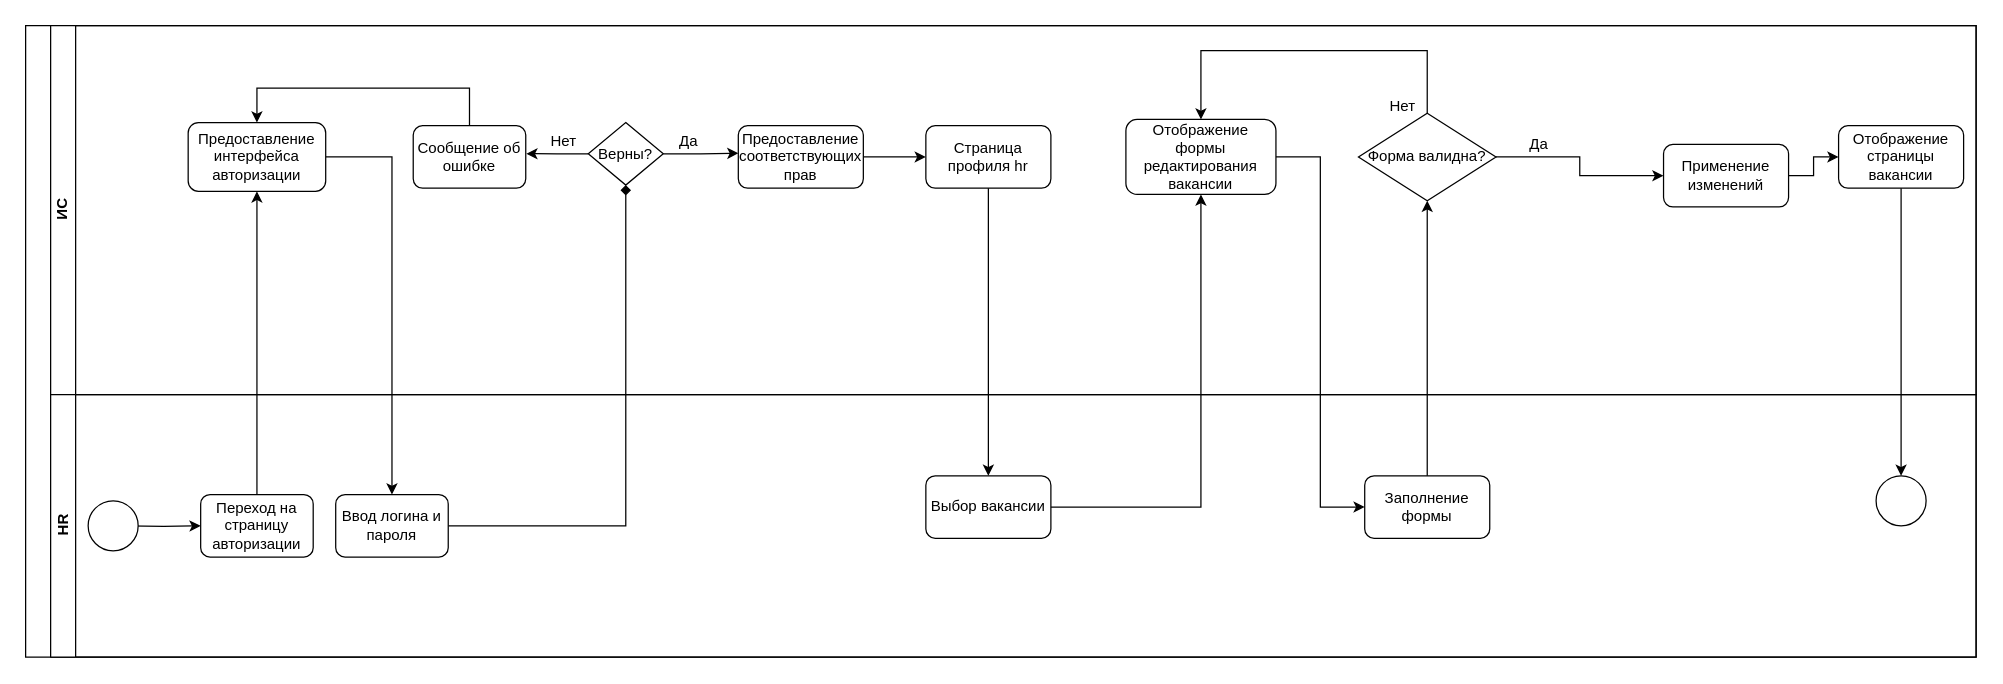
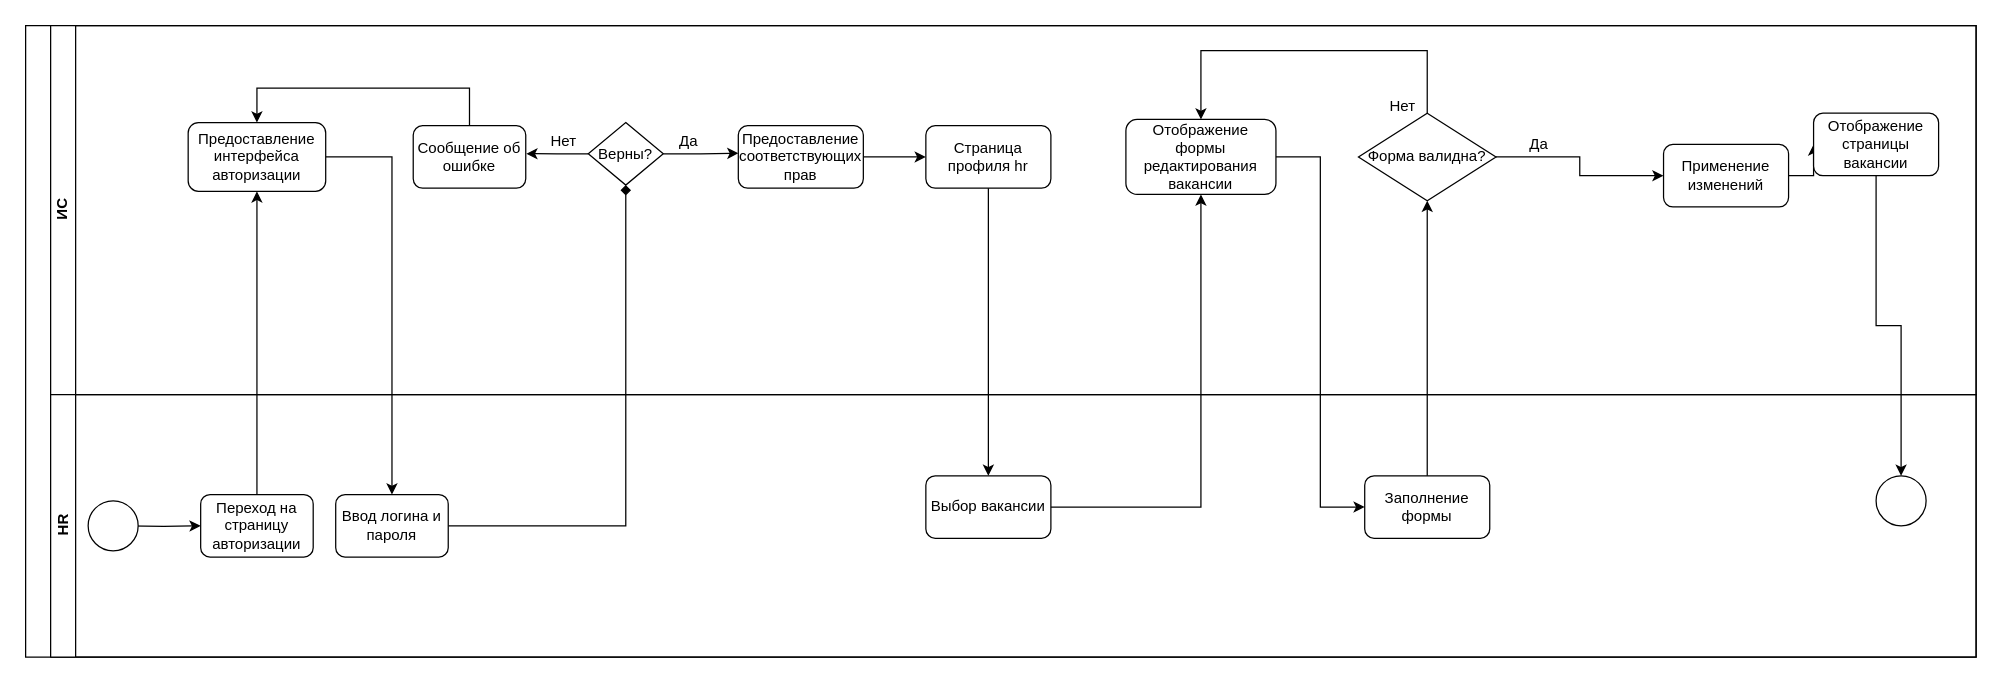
node "Отображение страницы вакансии": moved (1901, 157) -> (1876, 144)
